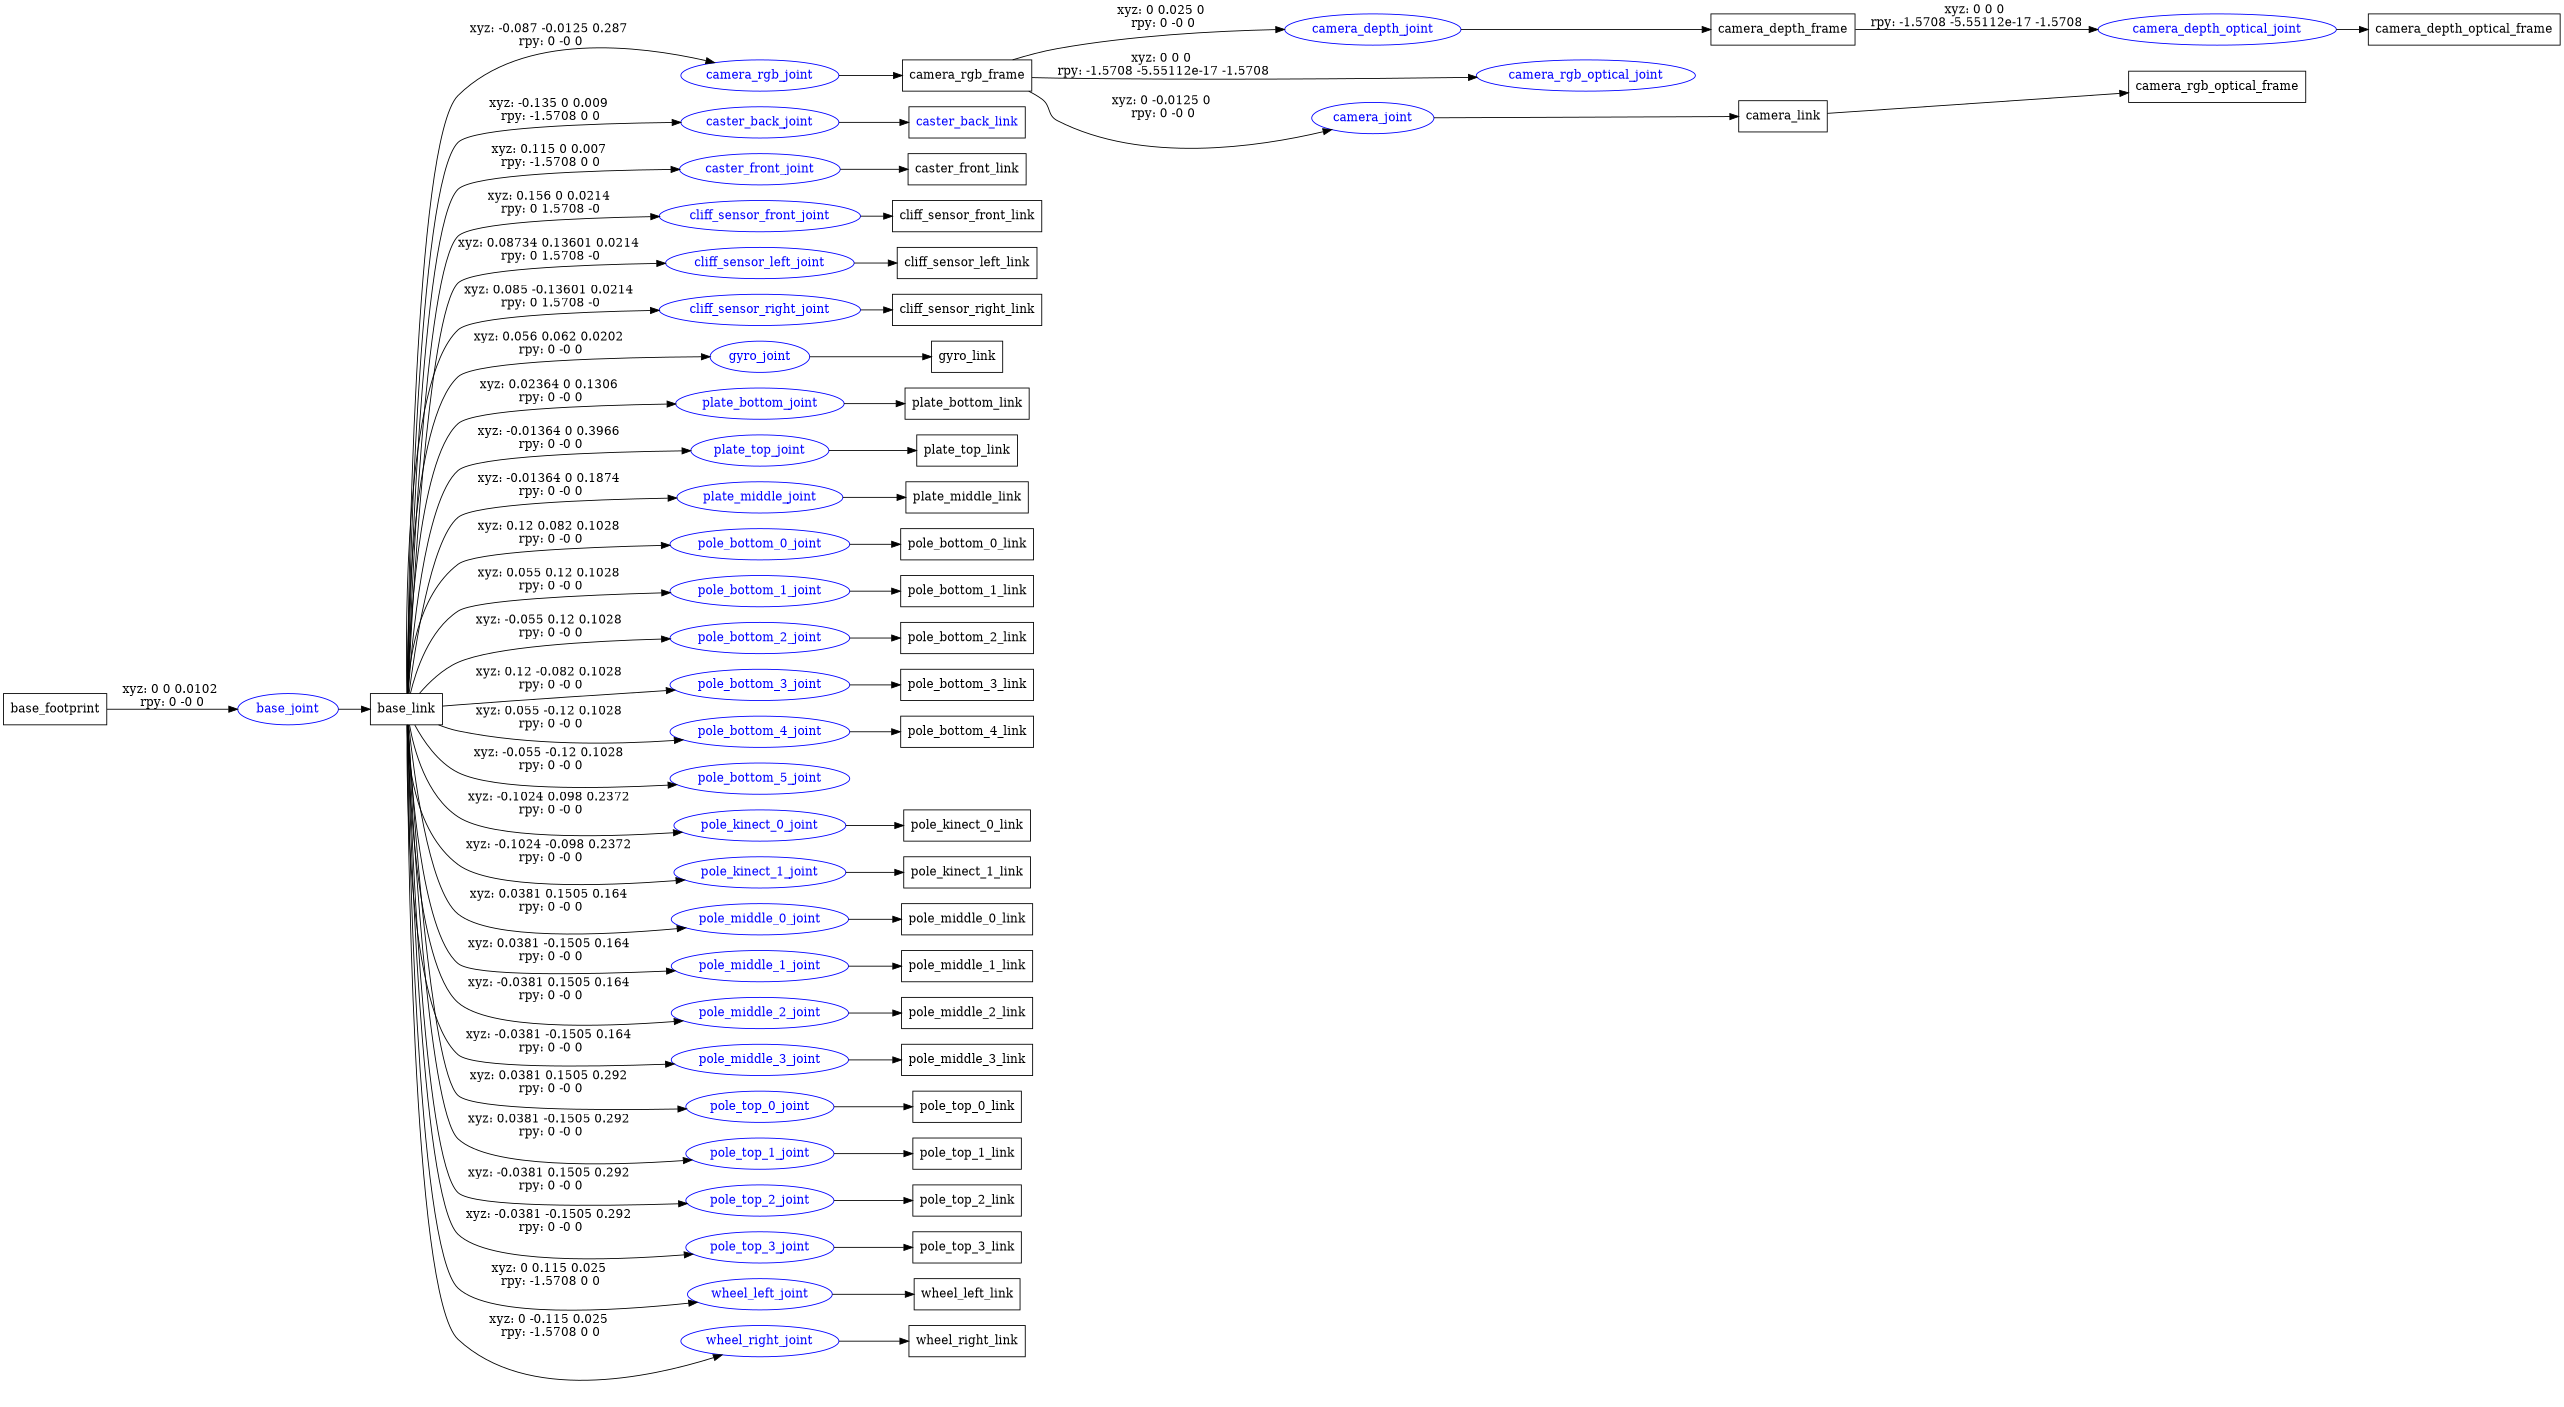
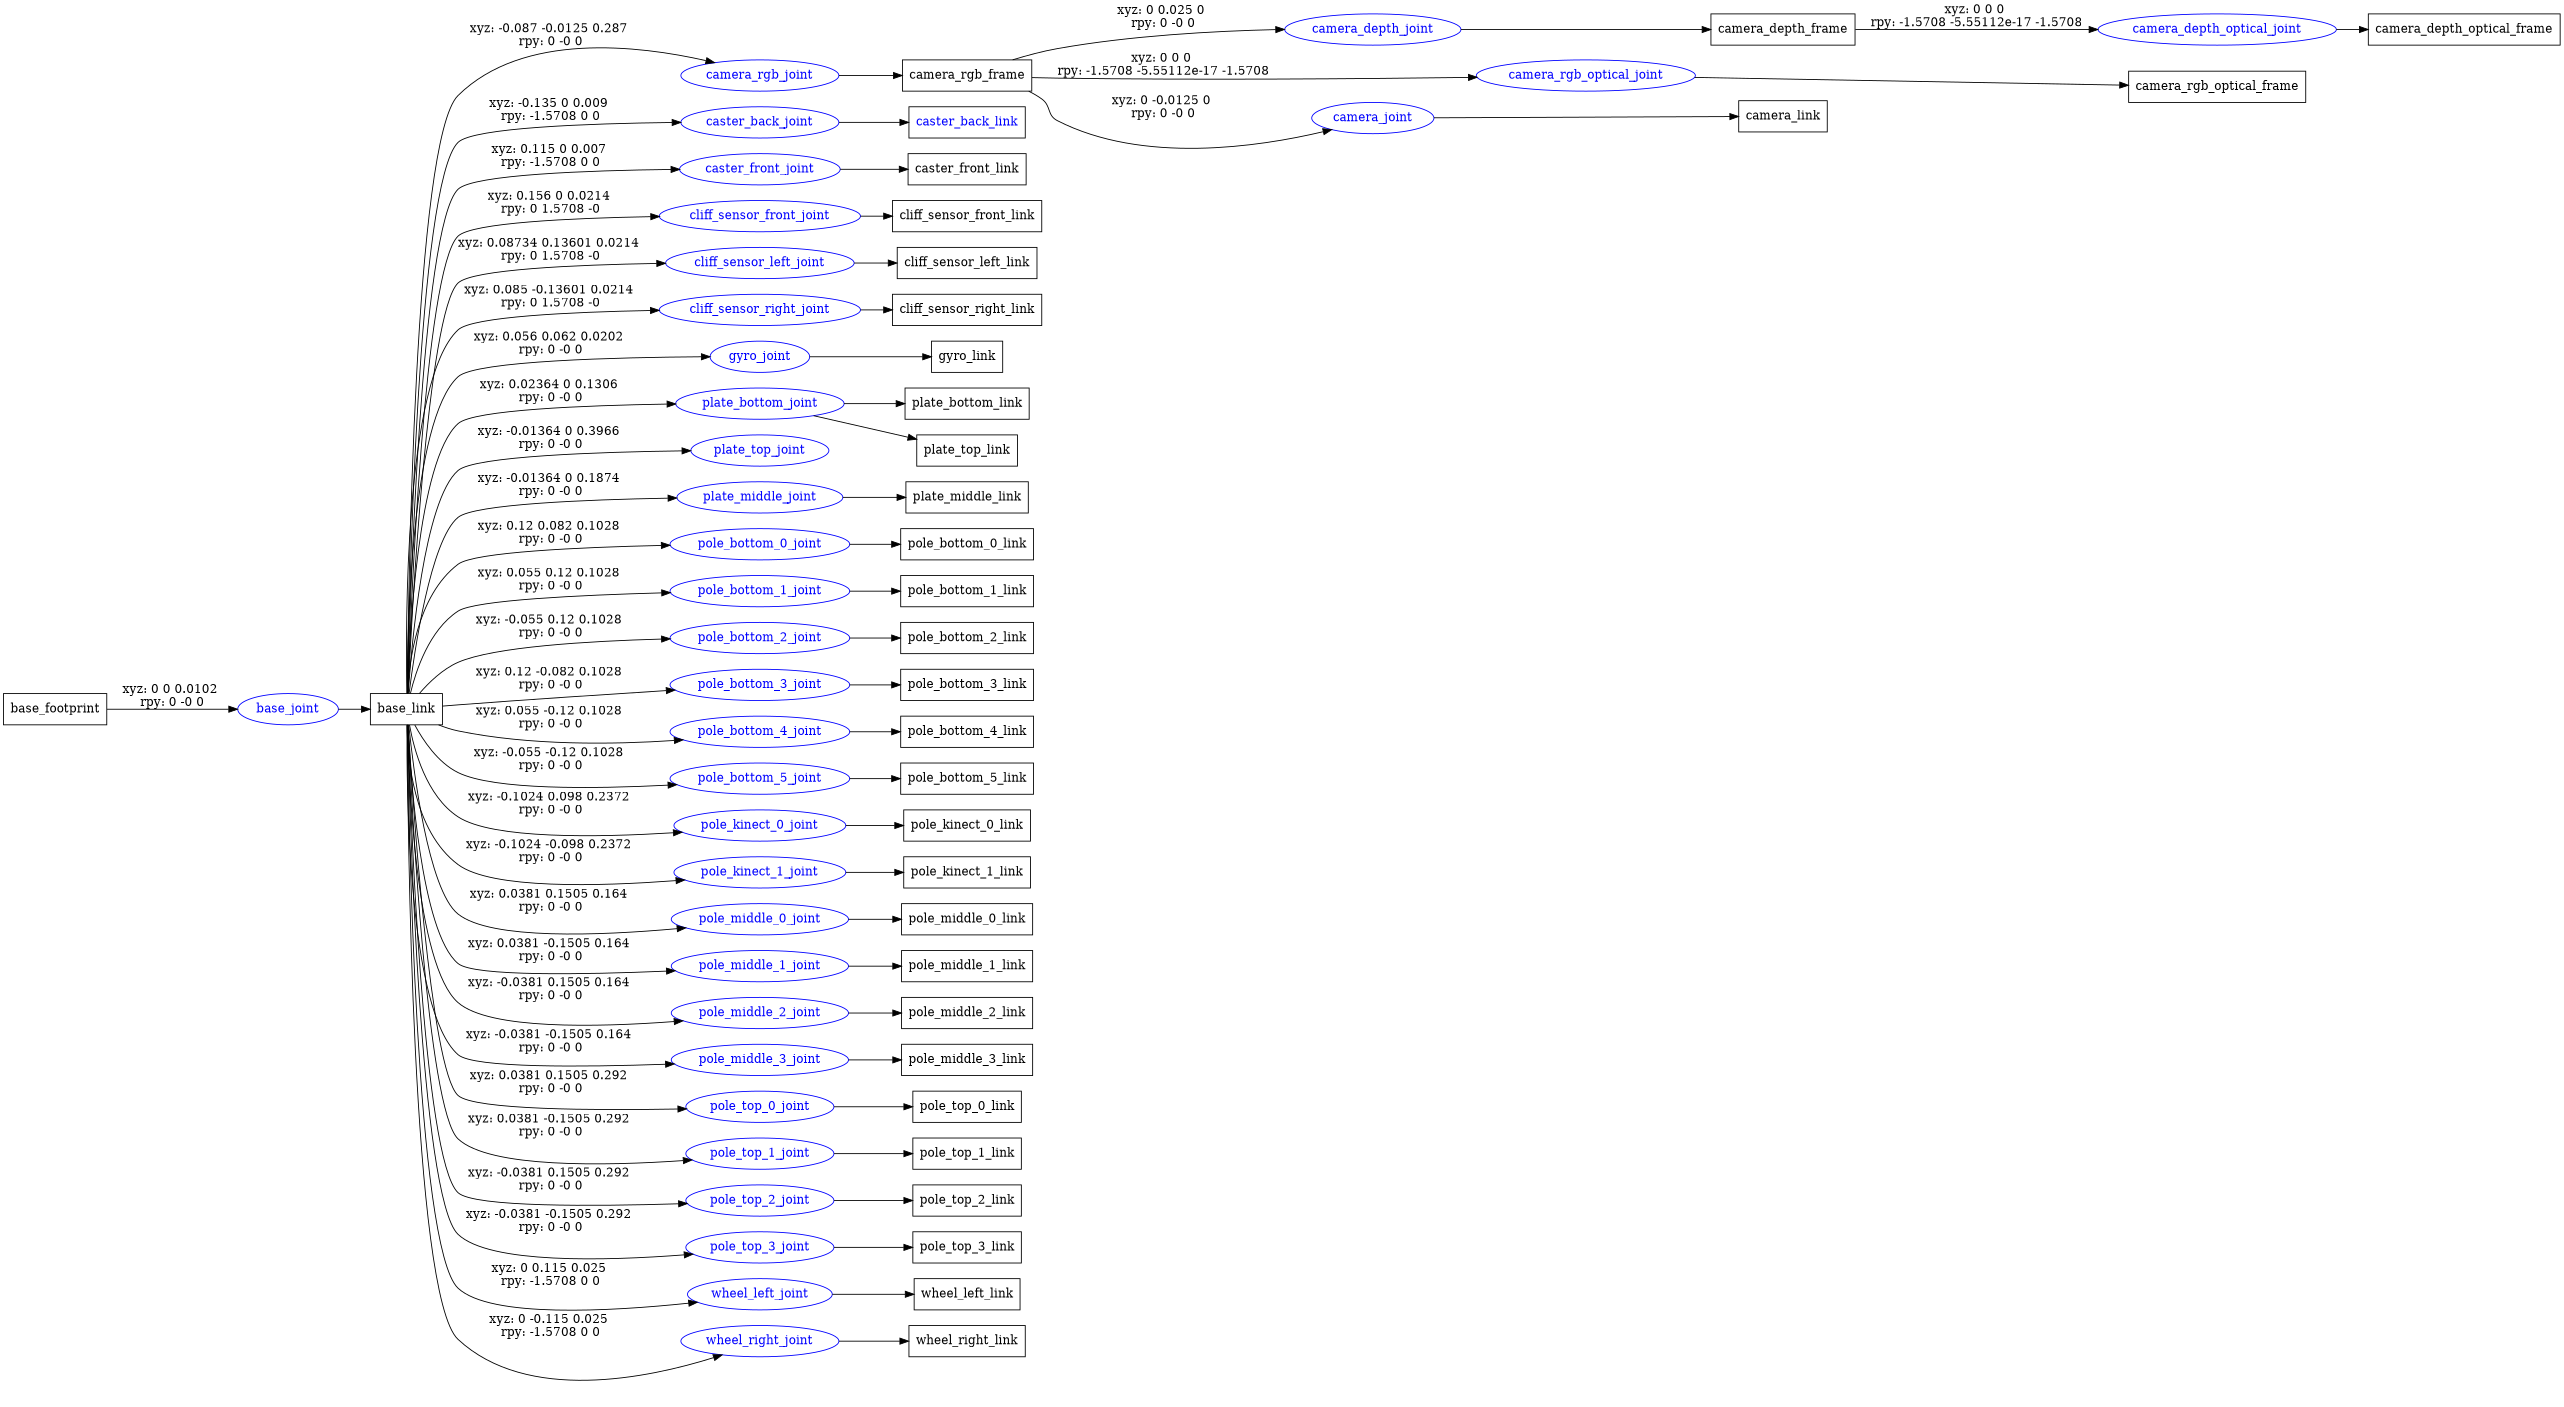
edge "camera_link" -> "camera_rgb_optical_frame": now "camera_rgb_optical_joint" -> "camera_rgb_optical_frame"
edge "plate_top_joint" -> "plate_top_link": now "plate_bottom_joint" -> "plate_top_link"
node "pole_bottom_5_link": added
